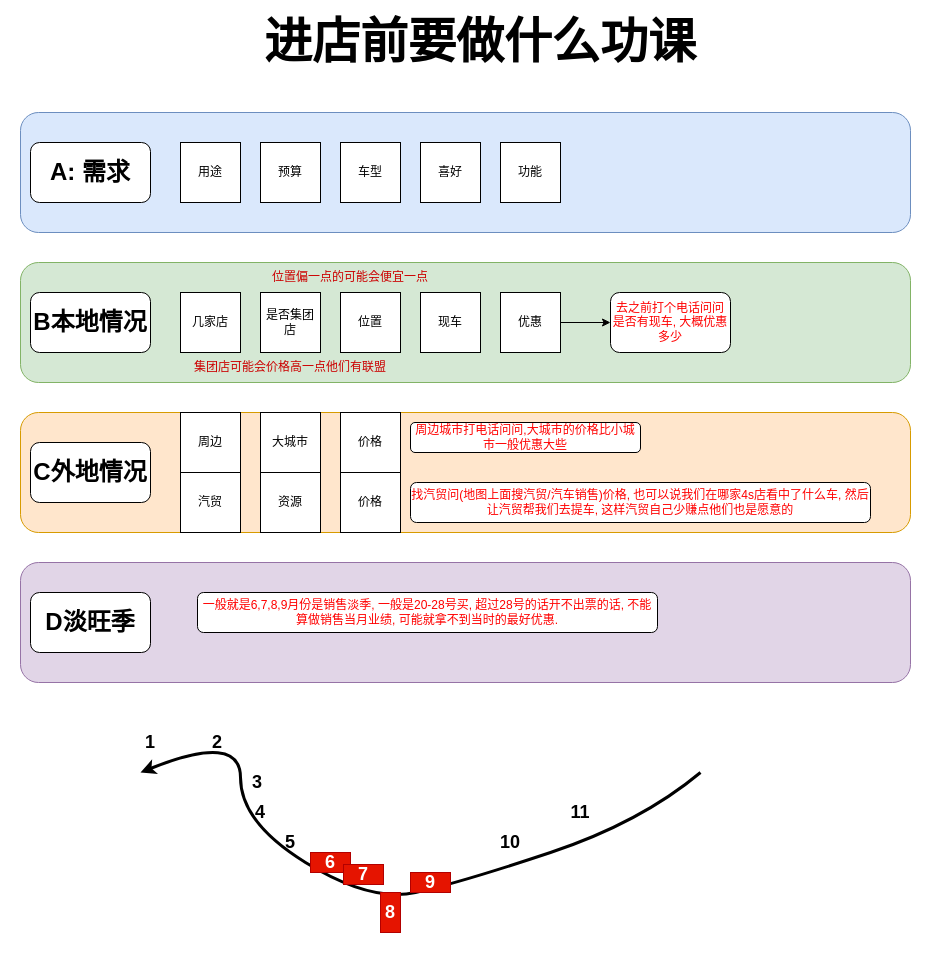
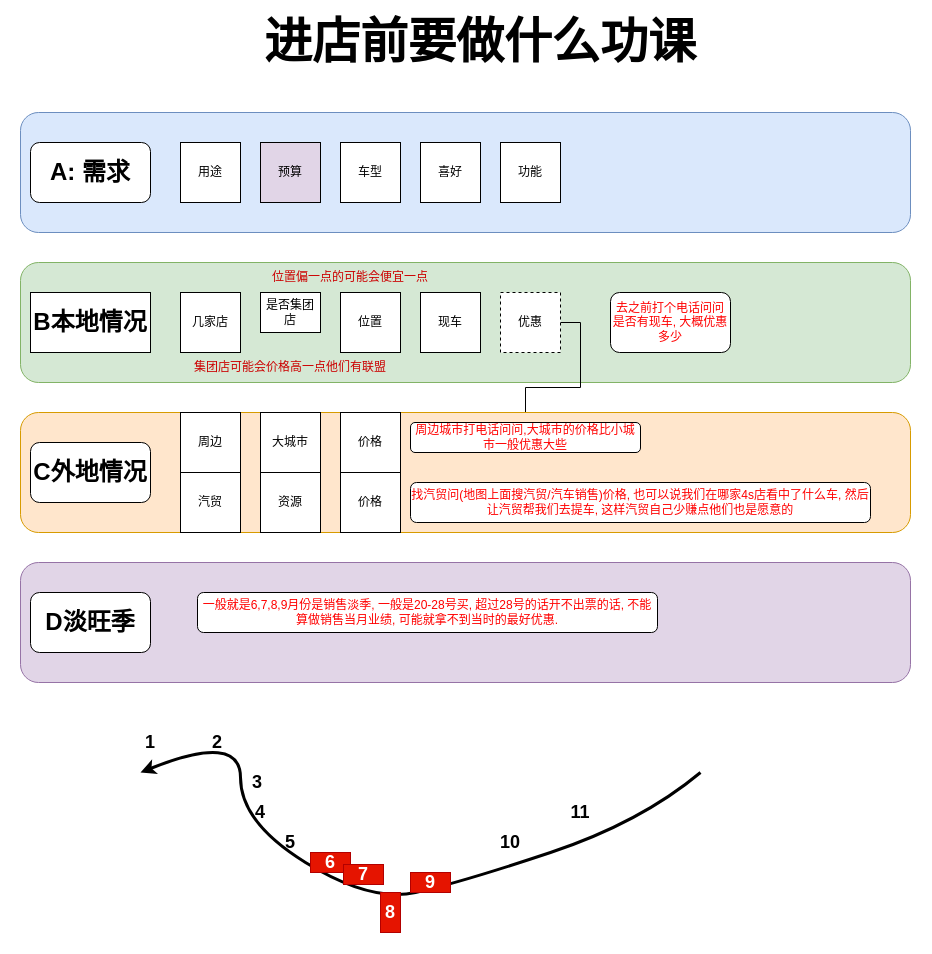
node "预算": fillcolor #ffffff -> #e1d5e7
node "B本地情况": shape rounded rectangle -> rectangle
node "是否集团店": size 60x60 -> 60x40
node "优惠": style solid -> dashed
edge "优惠" -> "去之前打个电话问问是否有现车, 大概优惠多少": now "优惠" -> "周边城市打电话问问,大城市的价格比小城市一般优惠大些"
